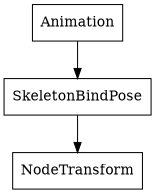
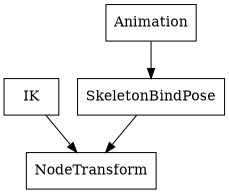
node "IK": added
